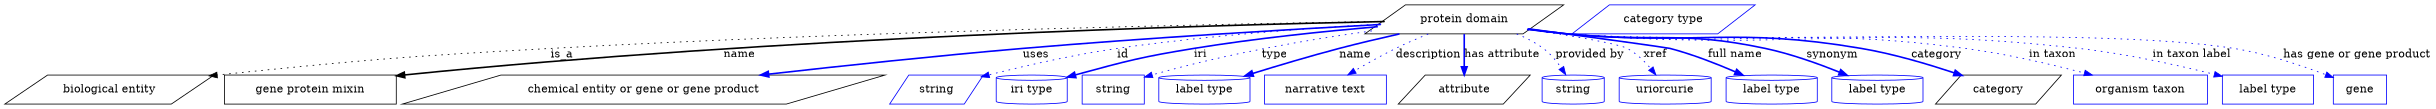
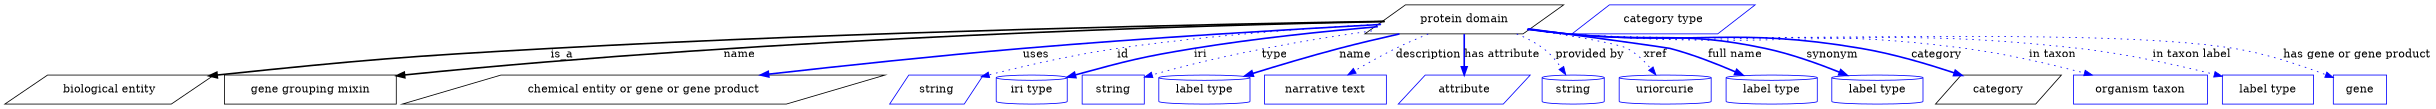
edge "protein domain" -> "biological entity": style dotted -> bold
node "gene protein mixin": label "gene protein mixin" -> "gene grouping mixin"
node "attribute": color black -> blue
